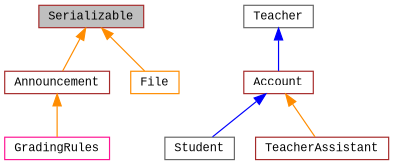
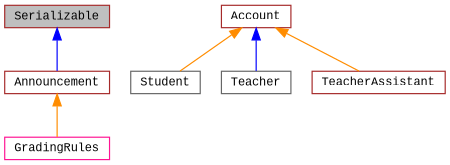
edge "Announcement" -> "Serializable": color darkorange -> blue
edge "Account" -> "Teacher": reversed
node "File": removed
edge "Student" -> "Account": color blue -> darkorange
